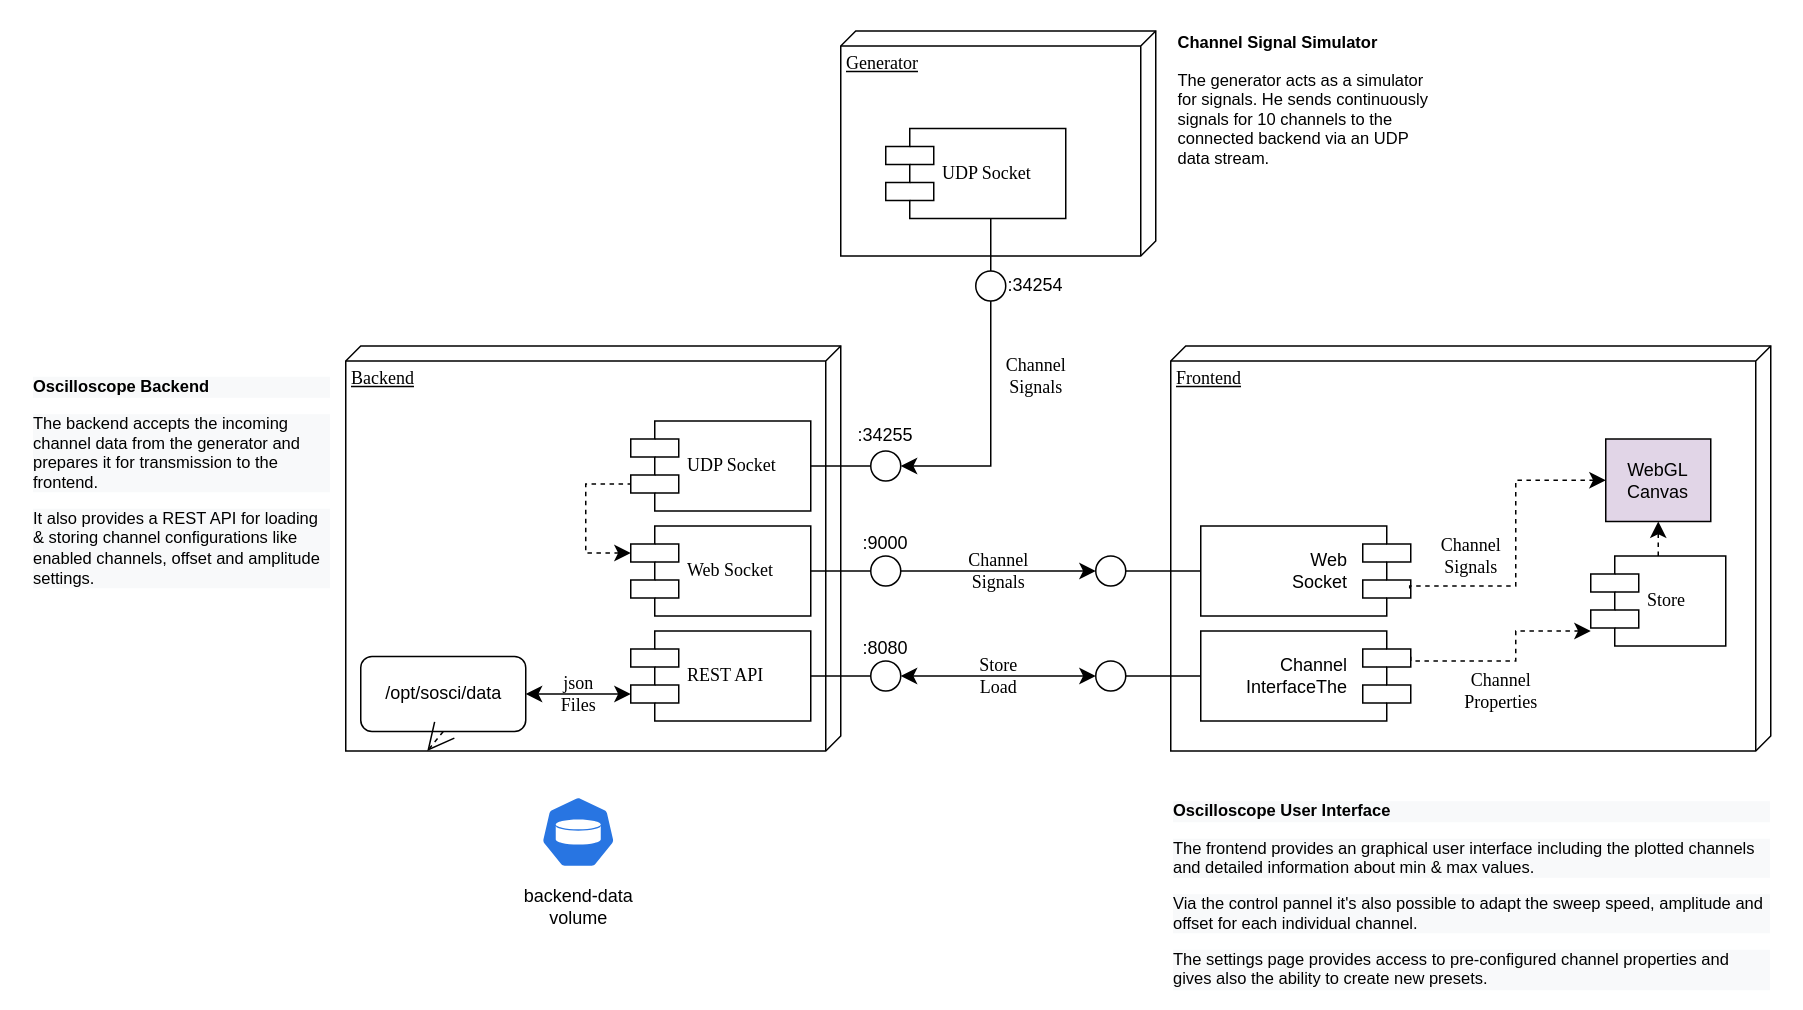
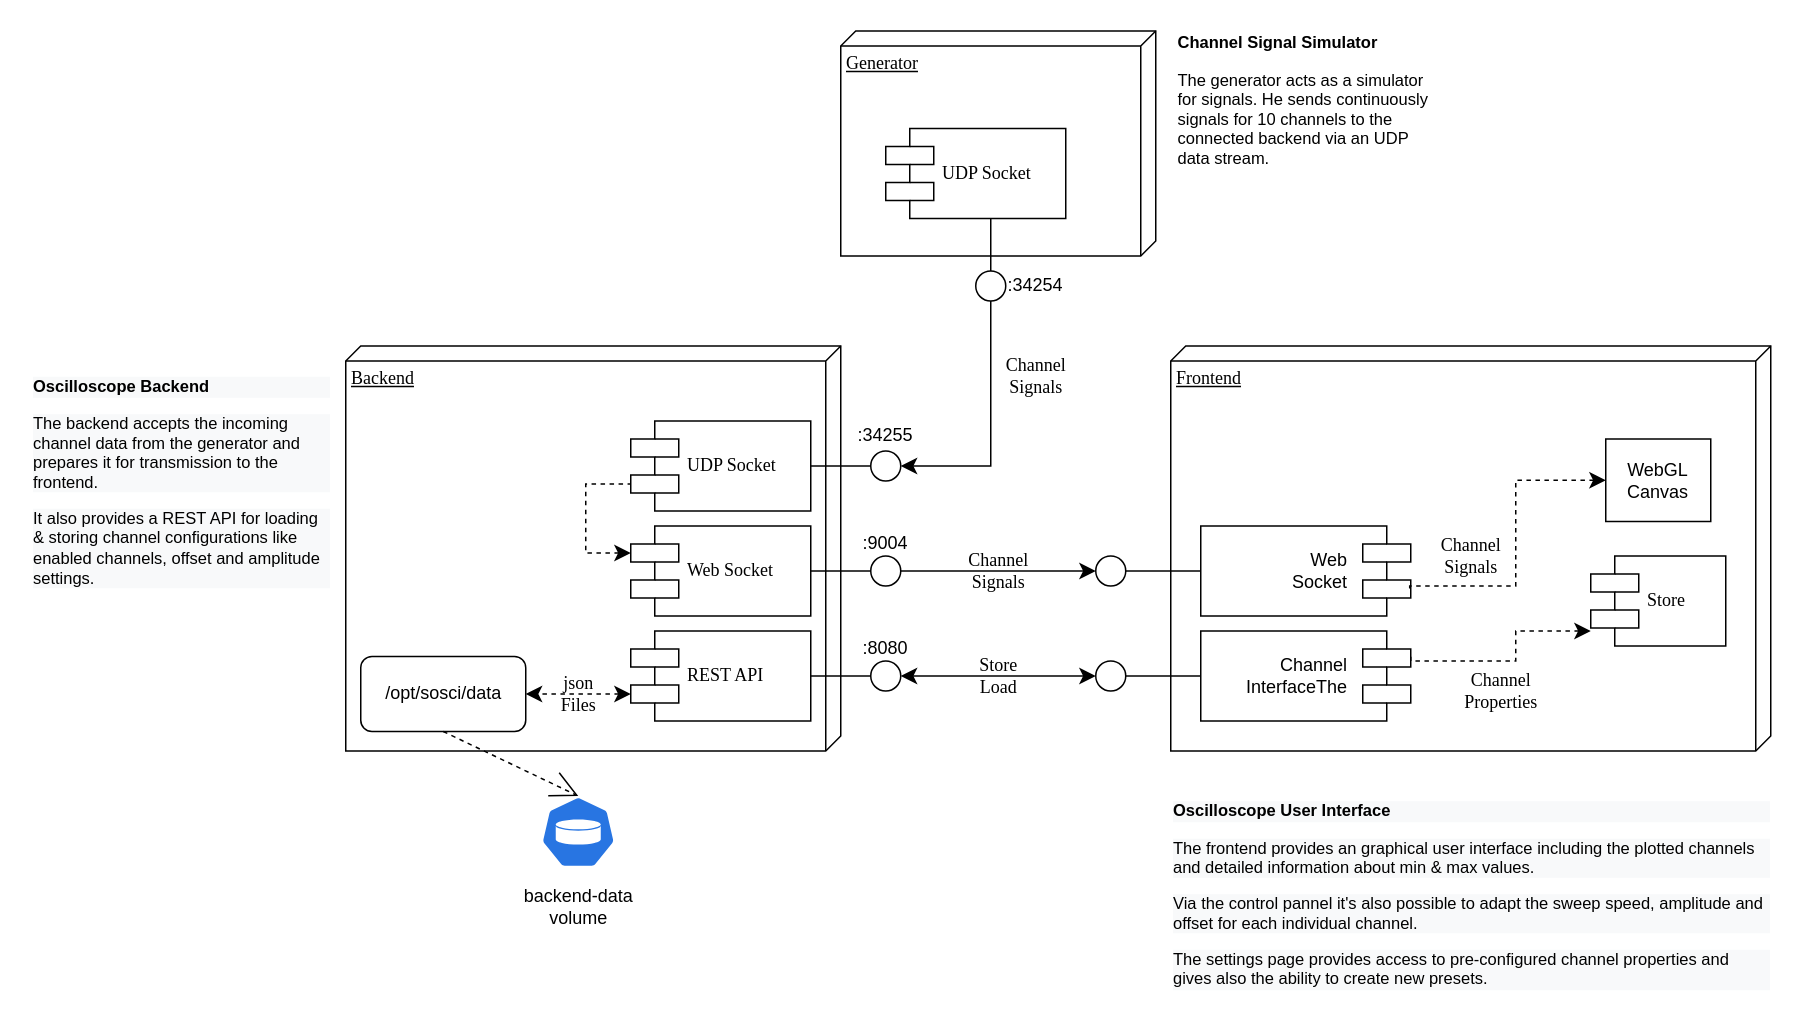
node "WebGL Canvas": fillcolor #e1d5e7 -> #ffffff
node ":9000": label ":9000" -> ":9004"
edge "Store" -> "WebGL Canvas": removed
edge "REST API" -- "/opt/sosci/data": style solid -> dashed
edge "/opt/sosci/data" -> "Backend": now "/opt/sosci/data" -> "backend-data volume"
